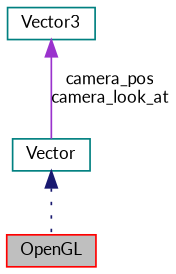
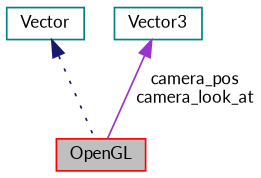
edge "Vector" -> "Vector3": now "OpenGL" -> "Vector3"
